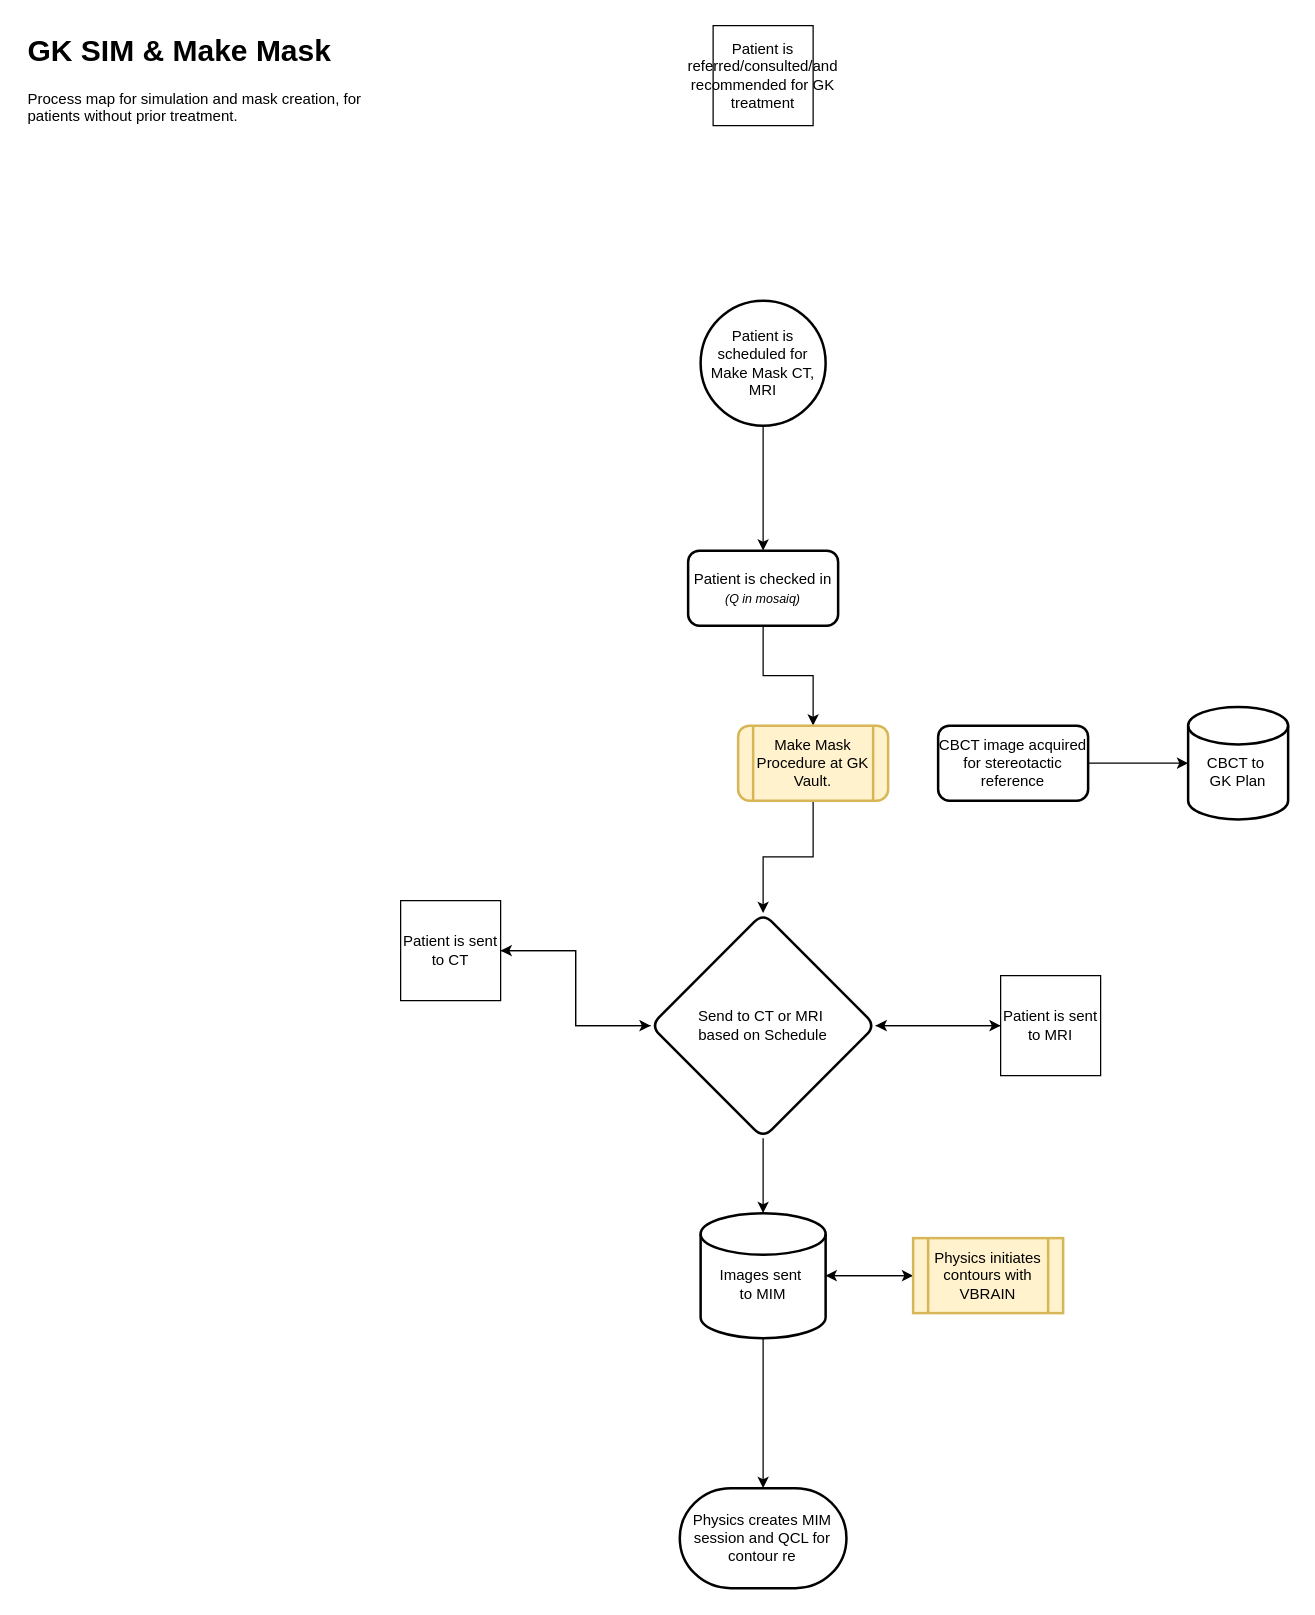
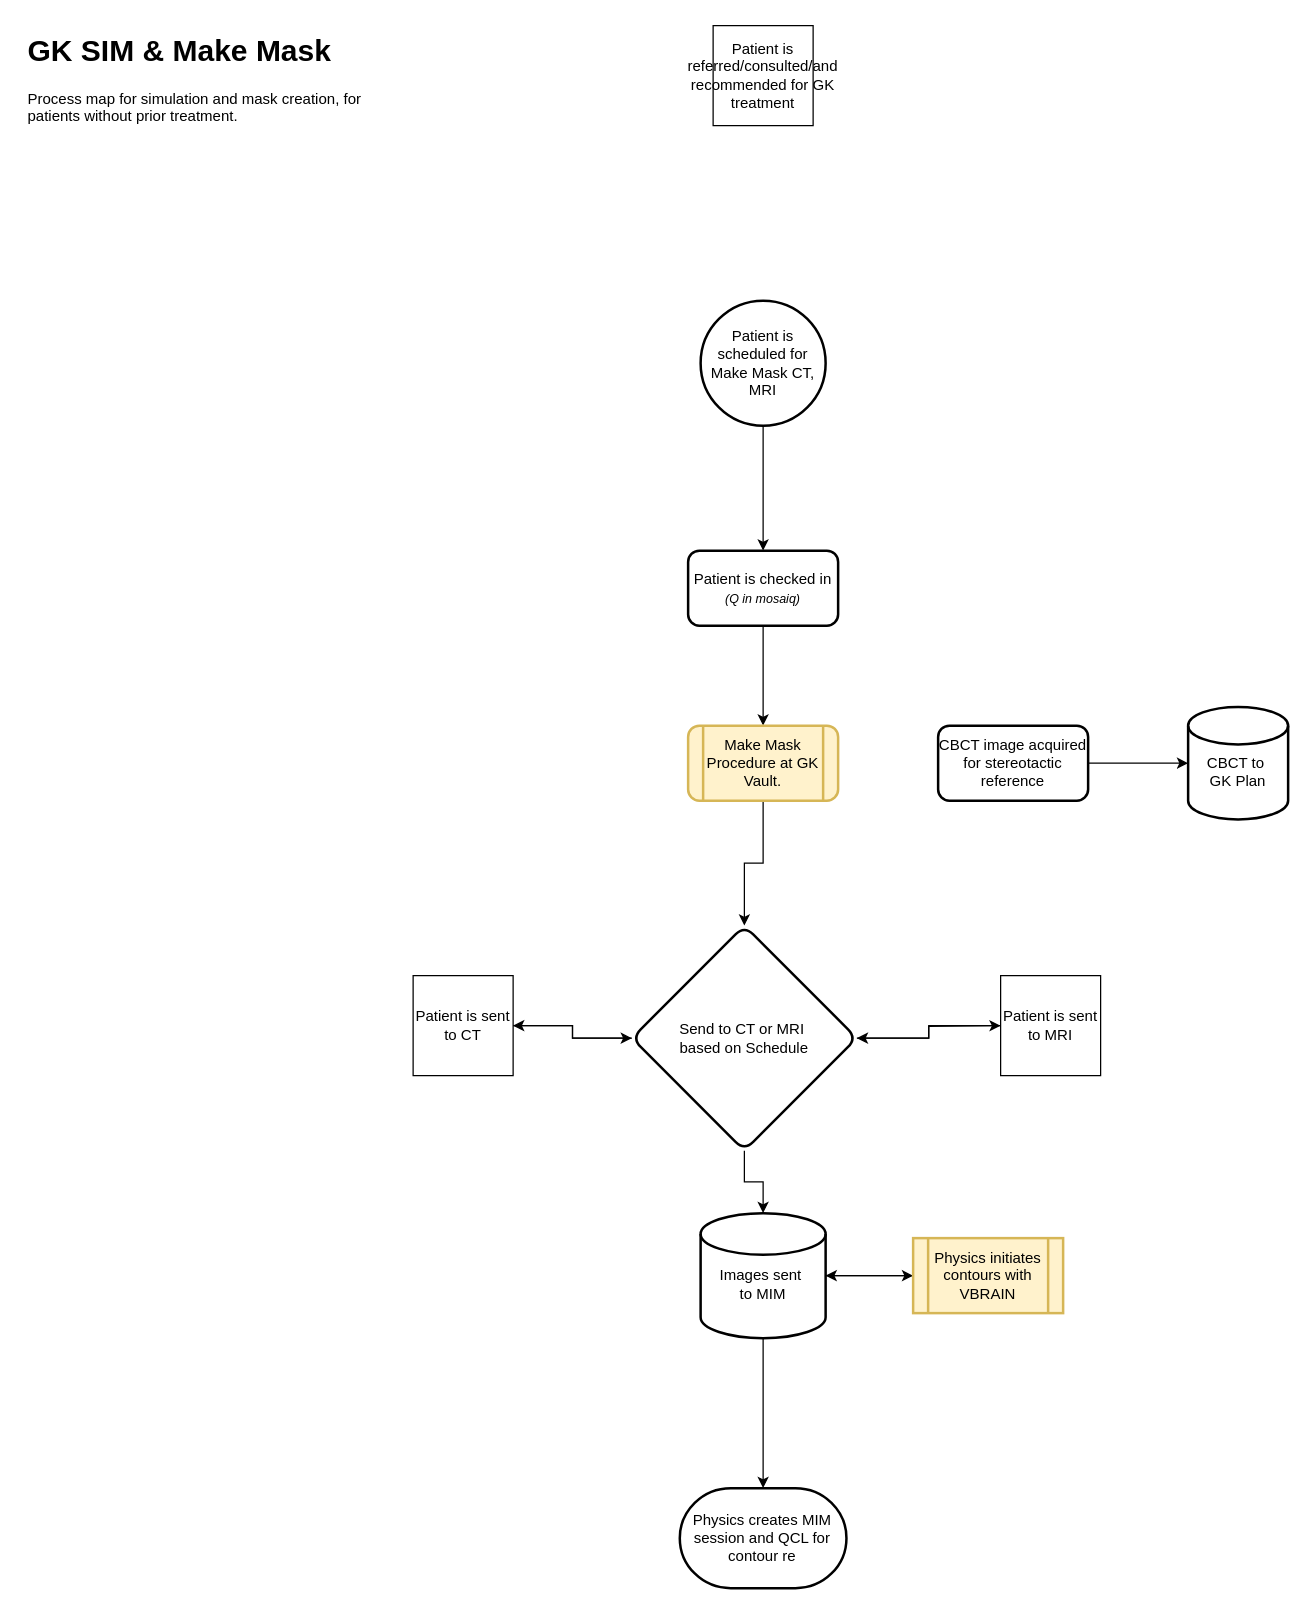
node "Make Mask Procedure at GK Vault.": moved (813, 763) -> (763, 763)
node "Patient is sent to CT": moved (451, 951) -> (463, 1026)
node "Send to CT or MRI based on Schedule": moved (763, 1026) -> (744, 1038)
